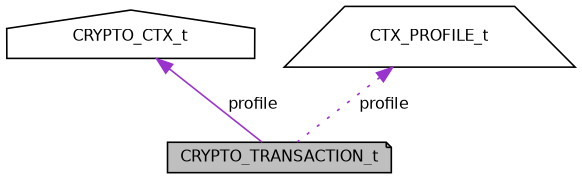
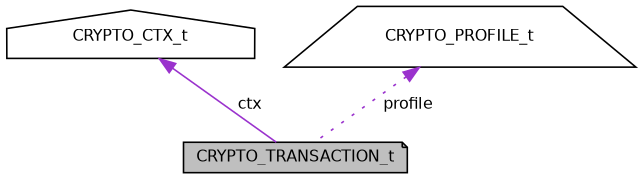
node "CTX_PROFILE_t": label "CTX_PROFILE_t" -> "CRYPTO_PROFILE_t"
edge "CRYPTO_TRANSACTION_t" -> "CRYPTO_CTX_t": label " profile" -> " ctx"
